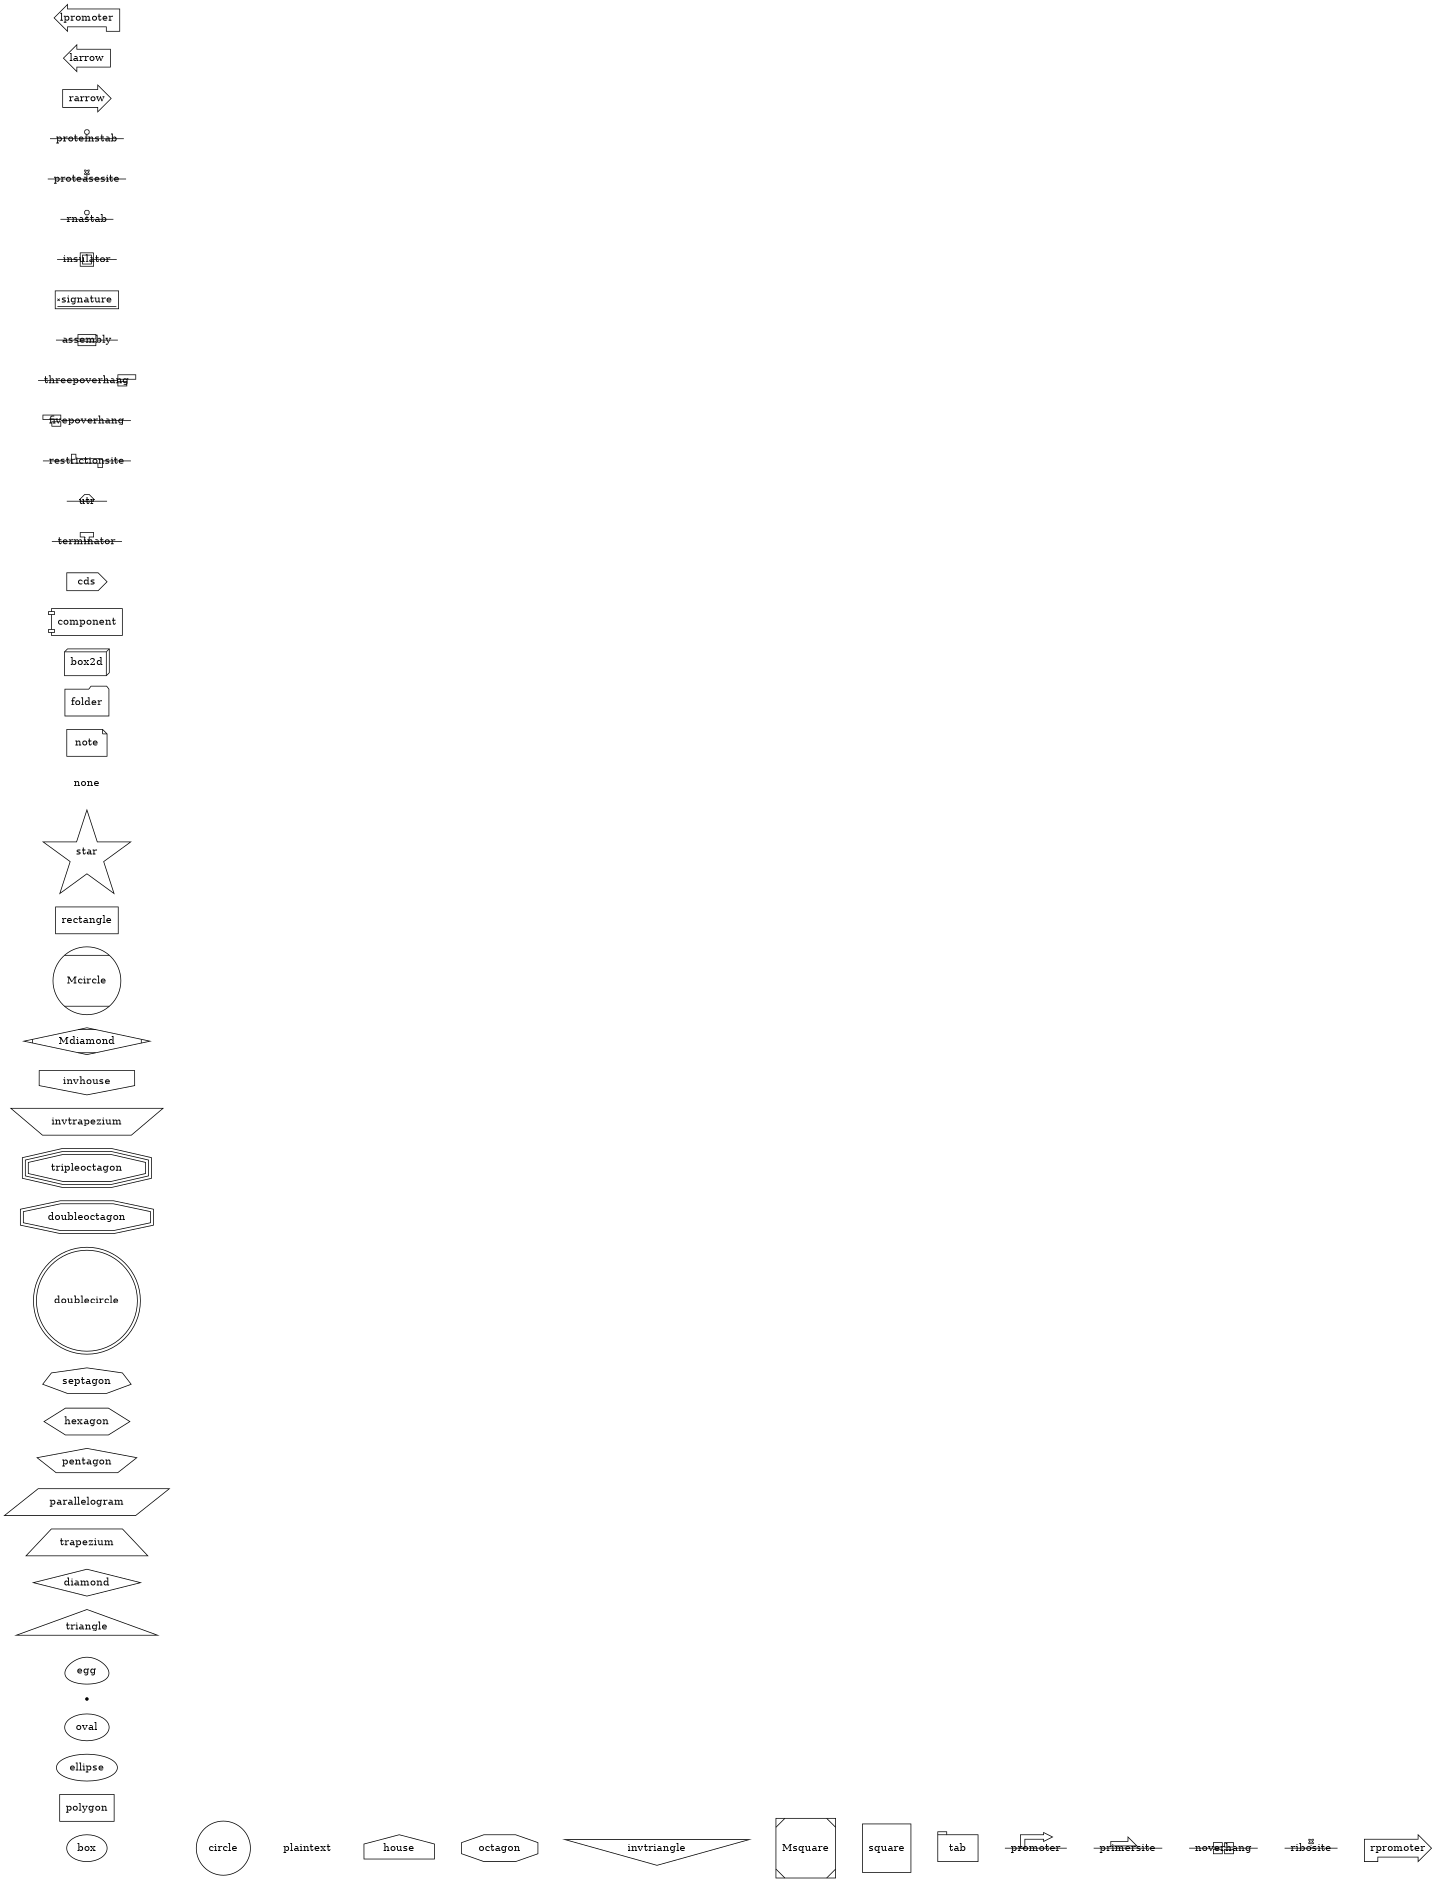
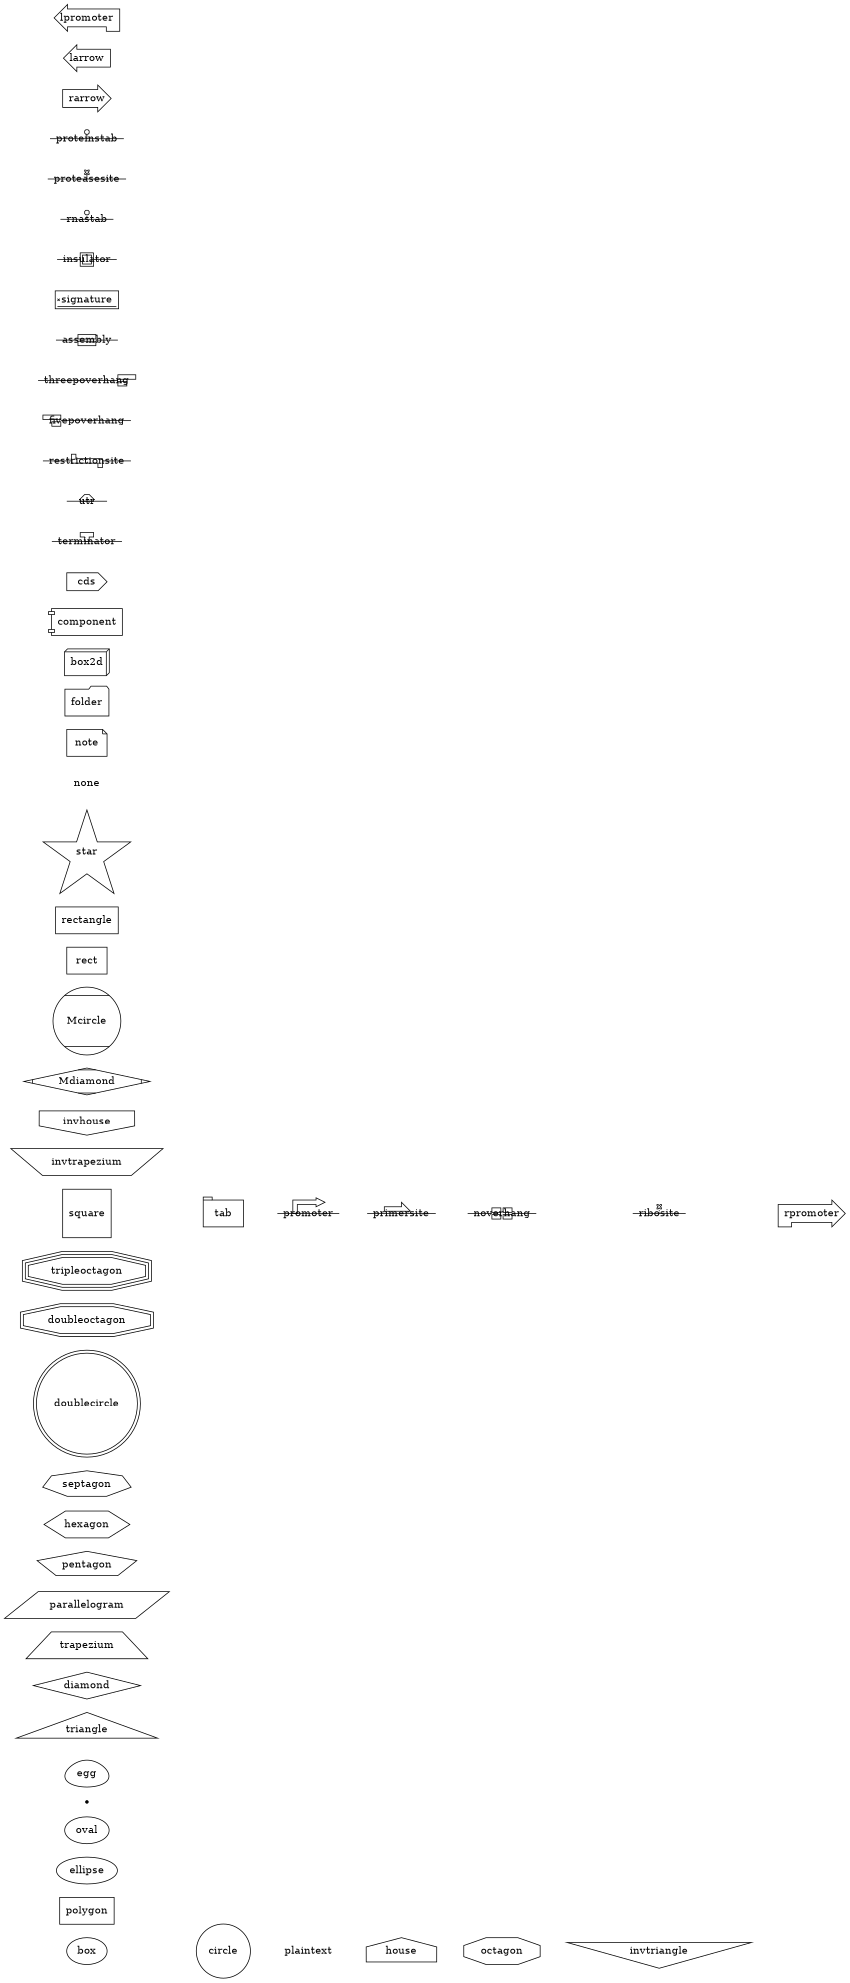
node "rect": added
node "Msquare": removed
